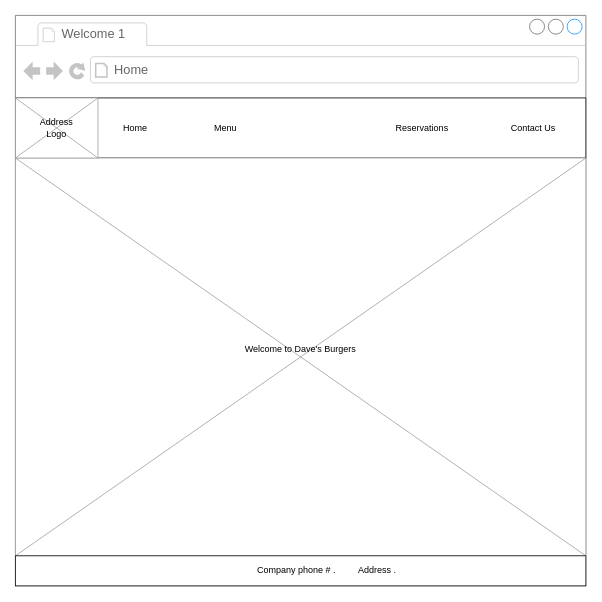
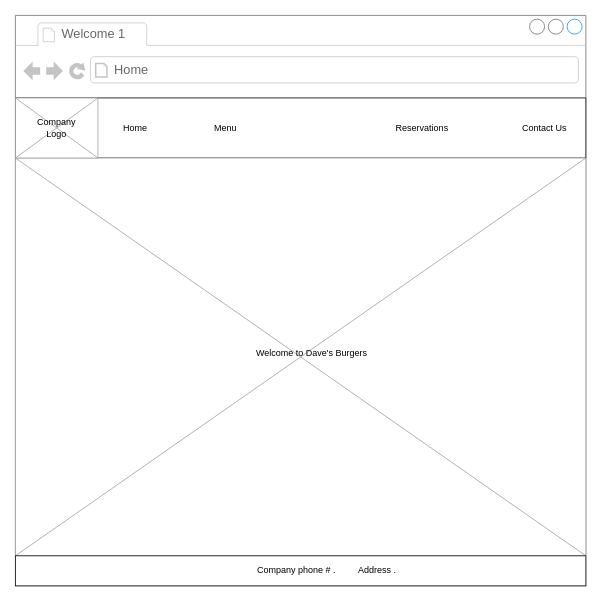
node "Address Logo": label "Address Logo" -> "Company Logo"
node "Contact Us": moved (533, 128) -> (544, 128)
node "Welcome to Dave's Burgers": moved (300, 349) -> (312, 353)
